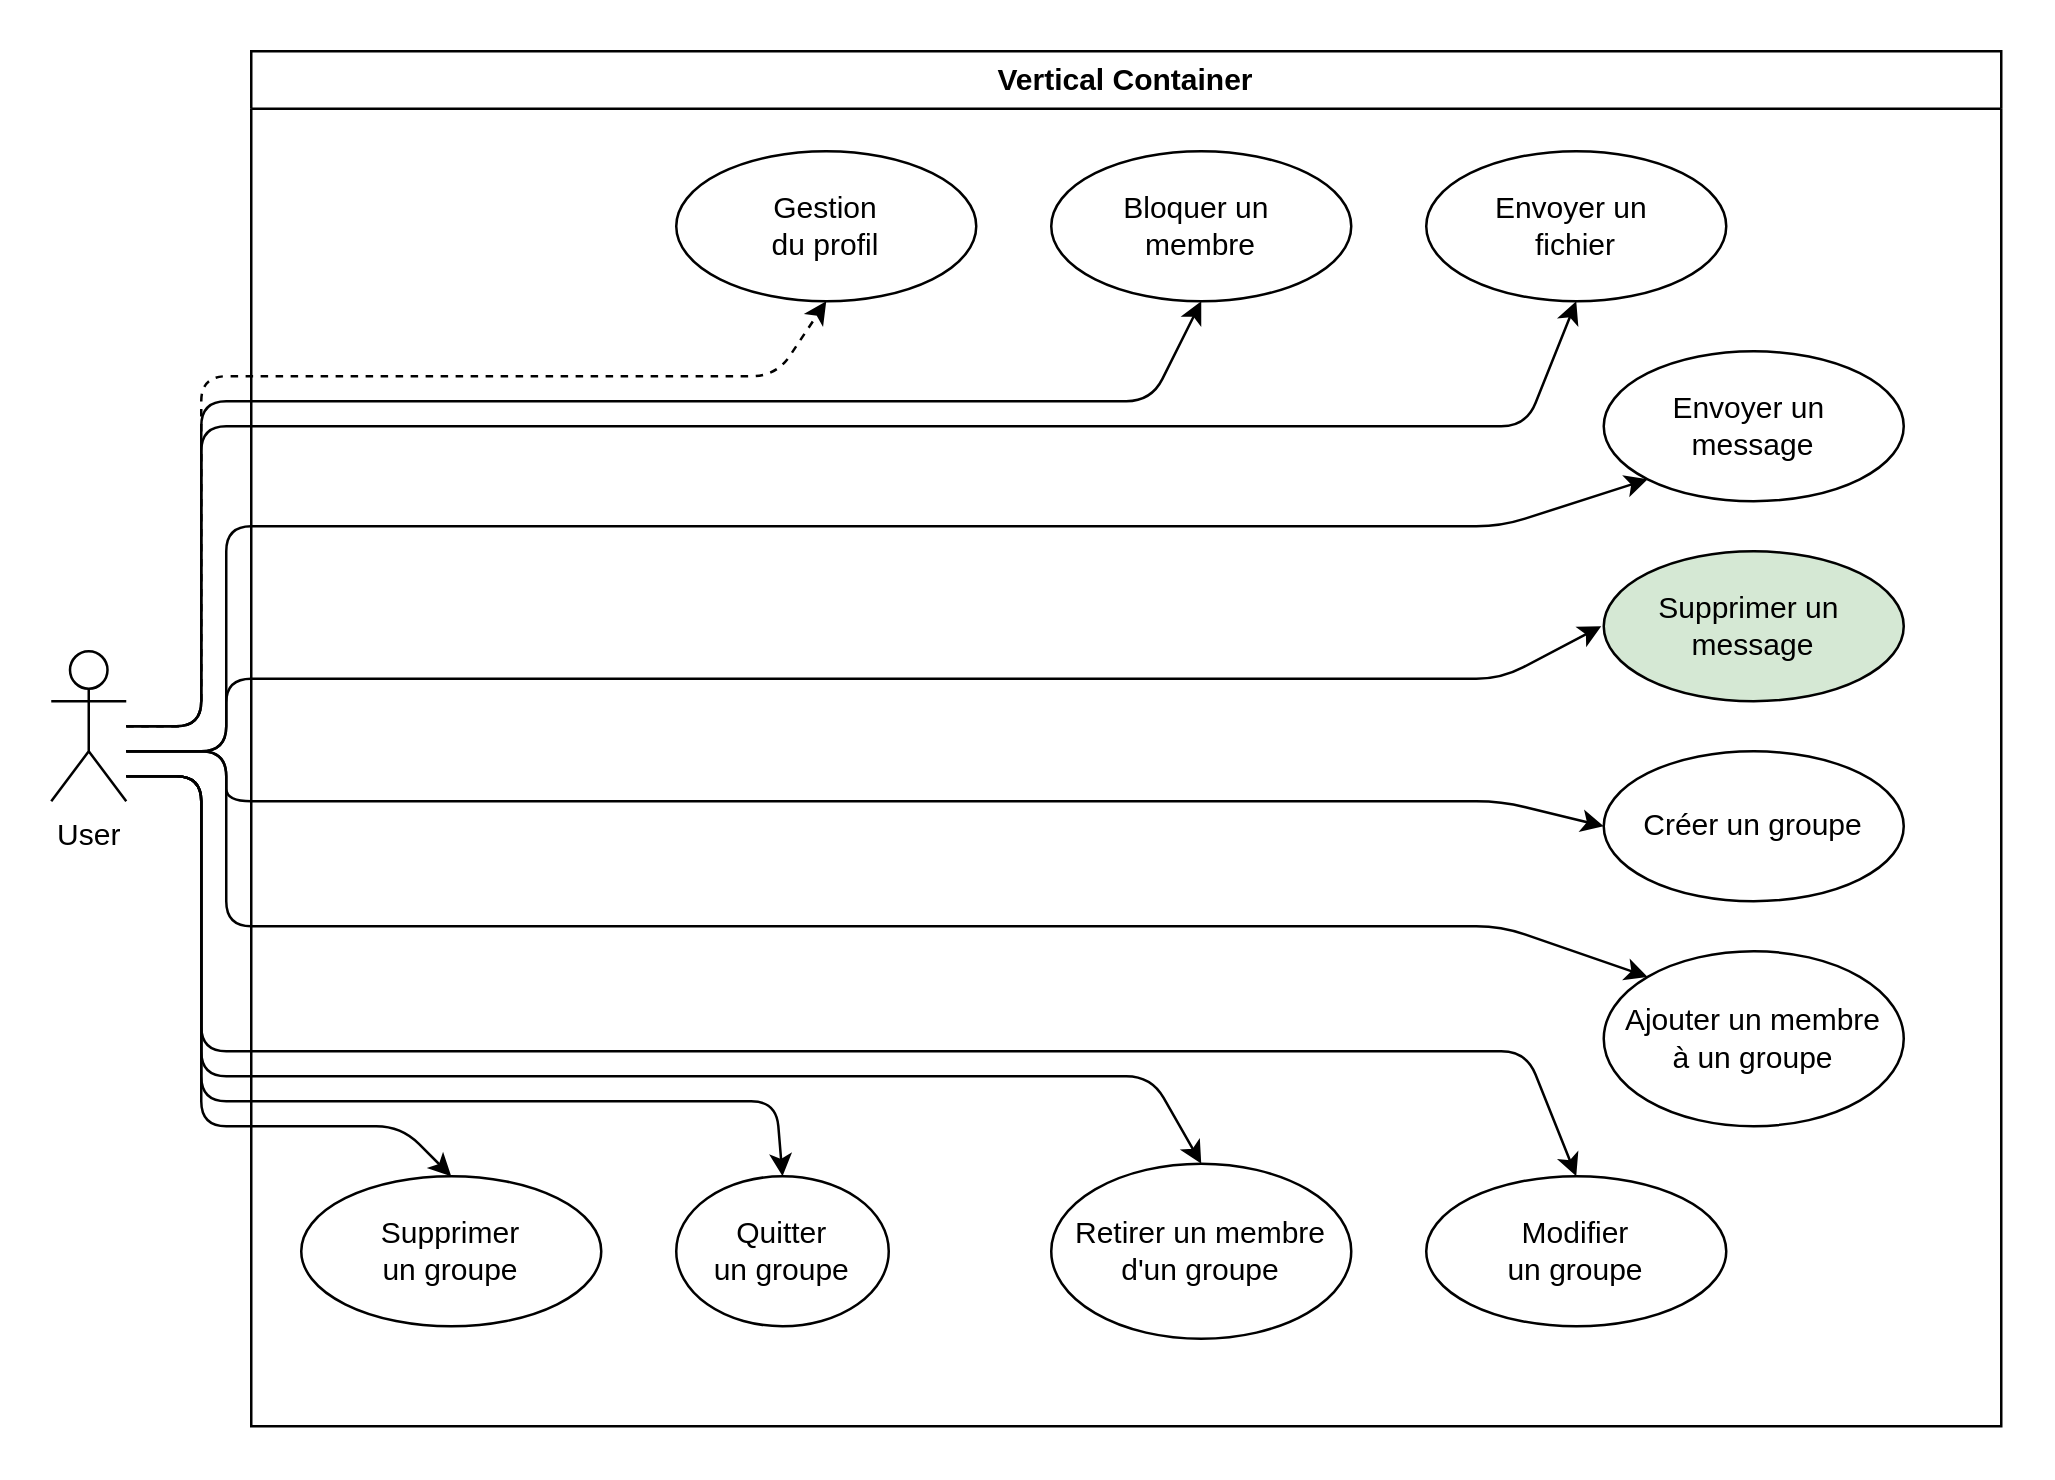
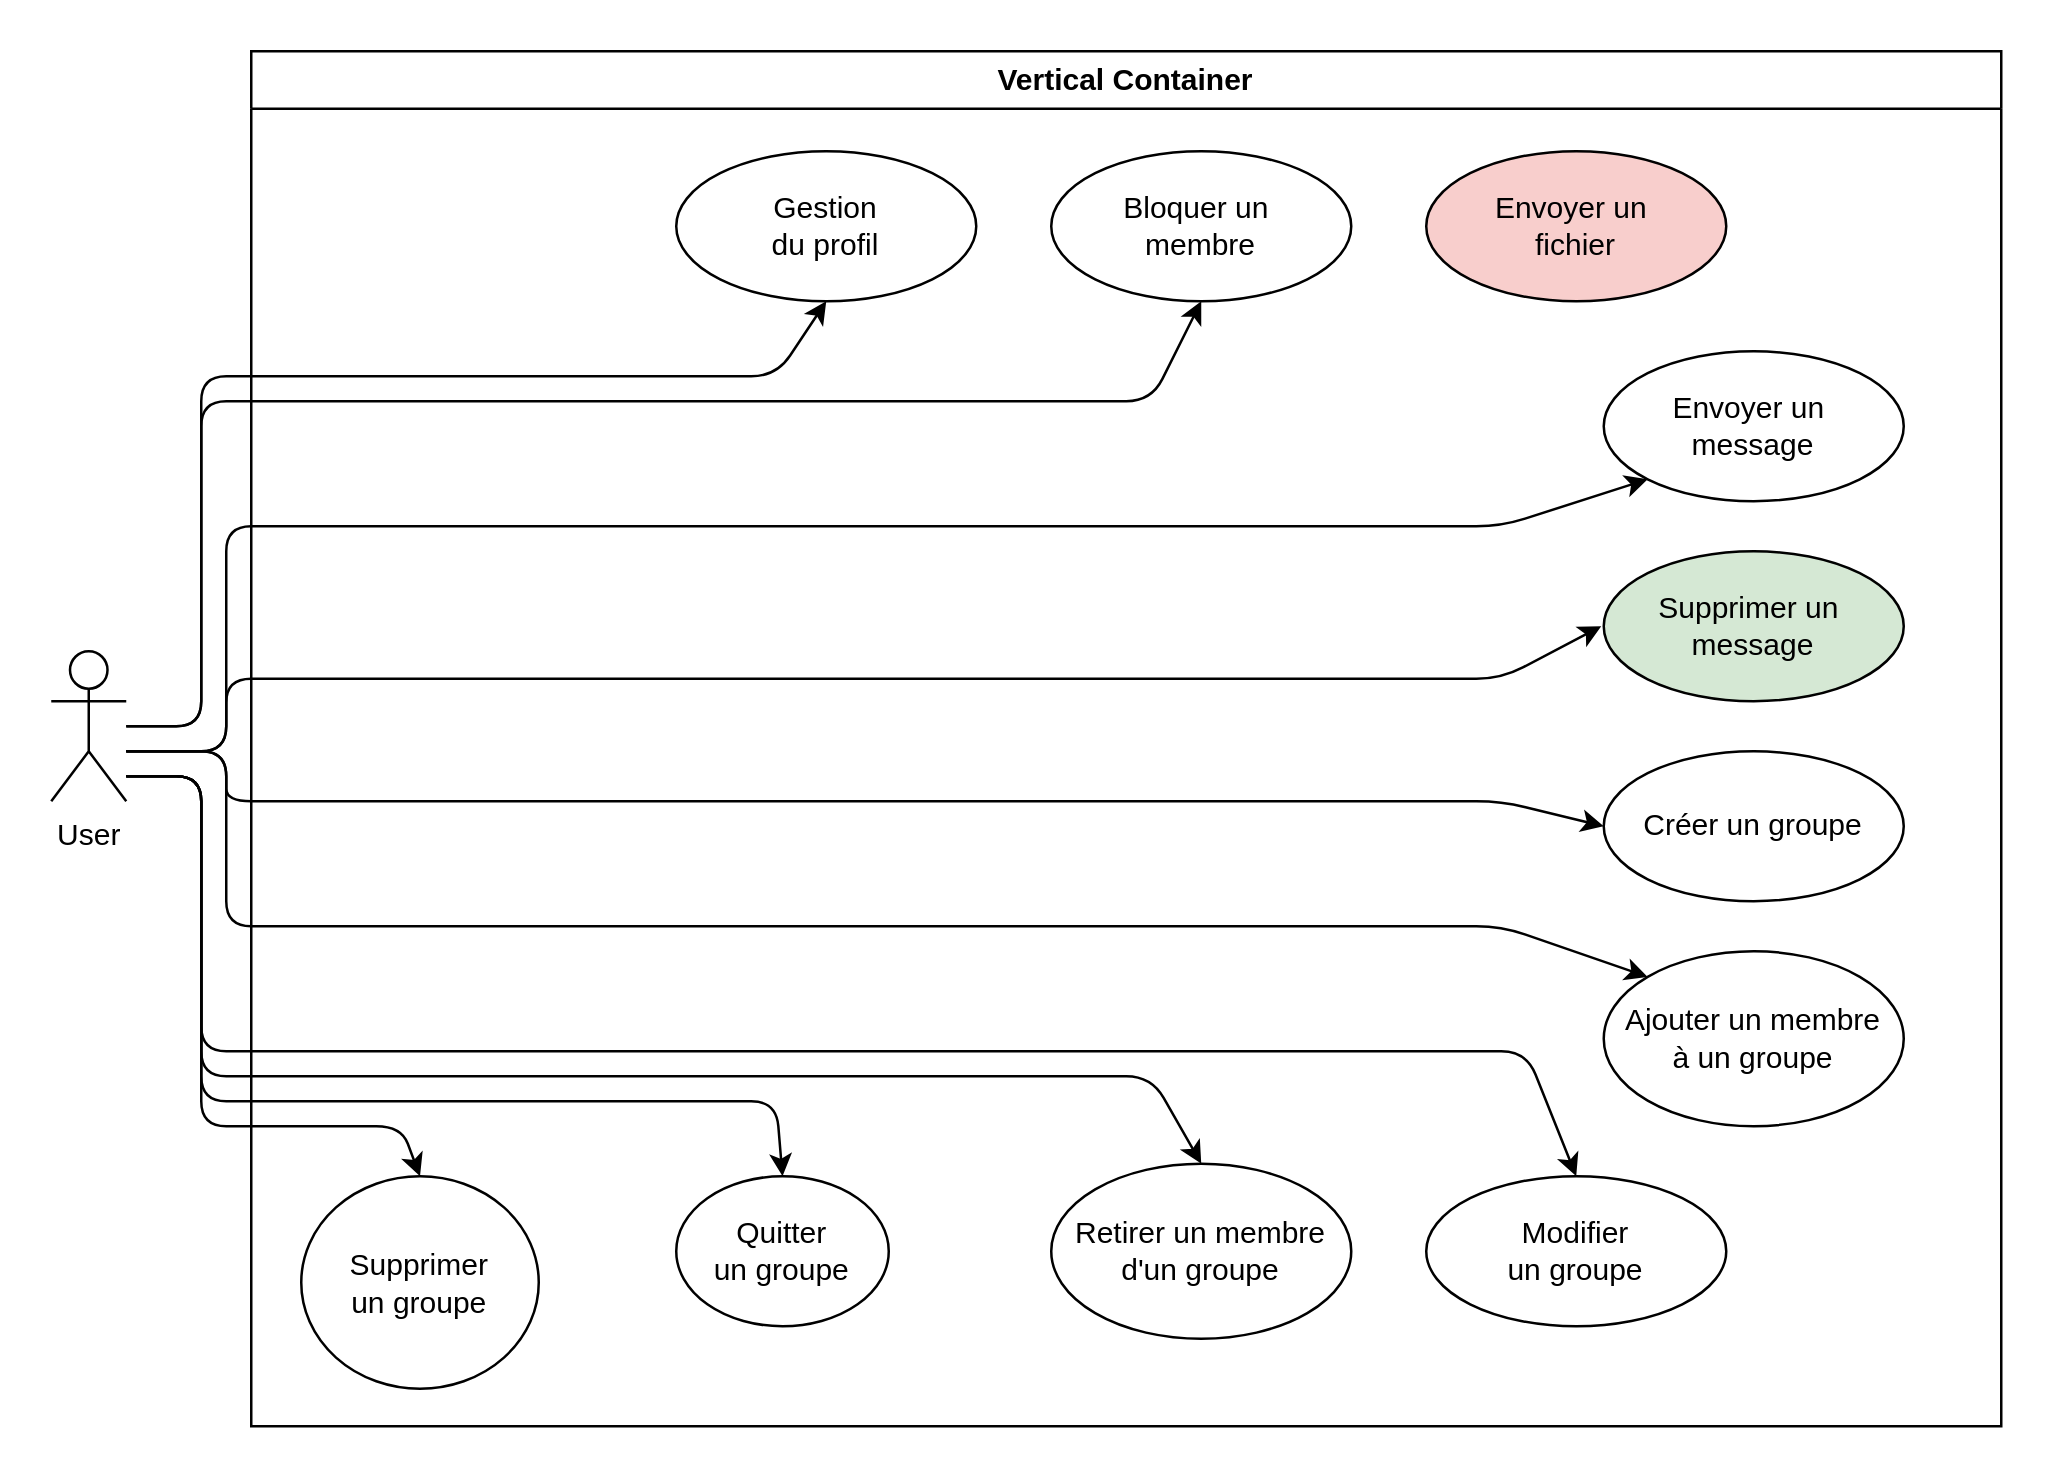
node "Envoyer un fichier": fillcolor #ffffff -> #f8cecc
edge "User" -> "Gestion du profil": style dashed -> solid
edge "User" -> "Envoyer un fichier": removed
node "Supprimer un groupe": size 300x150 -> 238x213
